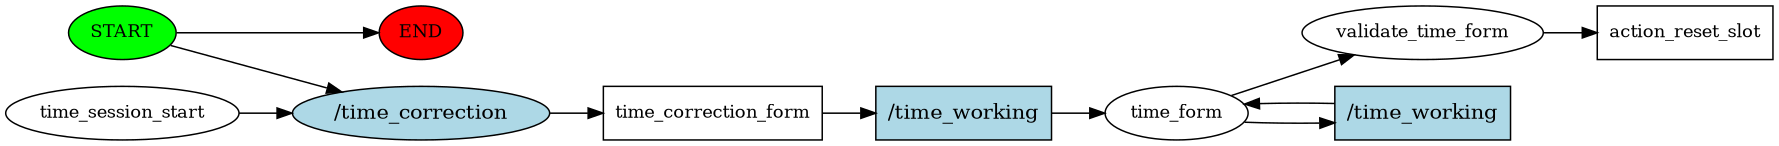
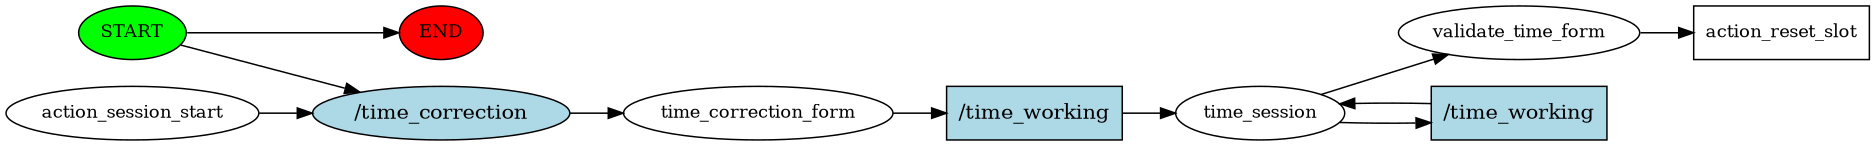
node "time_session_start": label "time_session_start" -> "action_session_start"
node "time_correction_form": shape box -> ellipse
node "time_form": label "time_form" -> "time_session"
